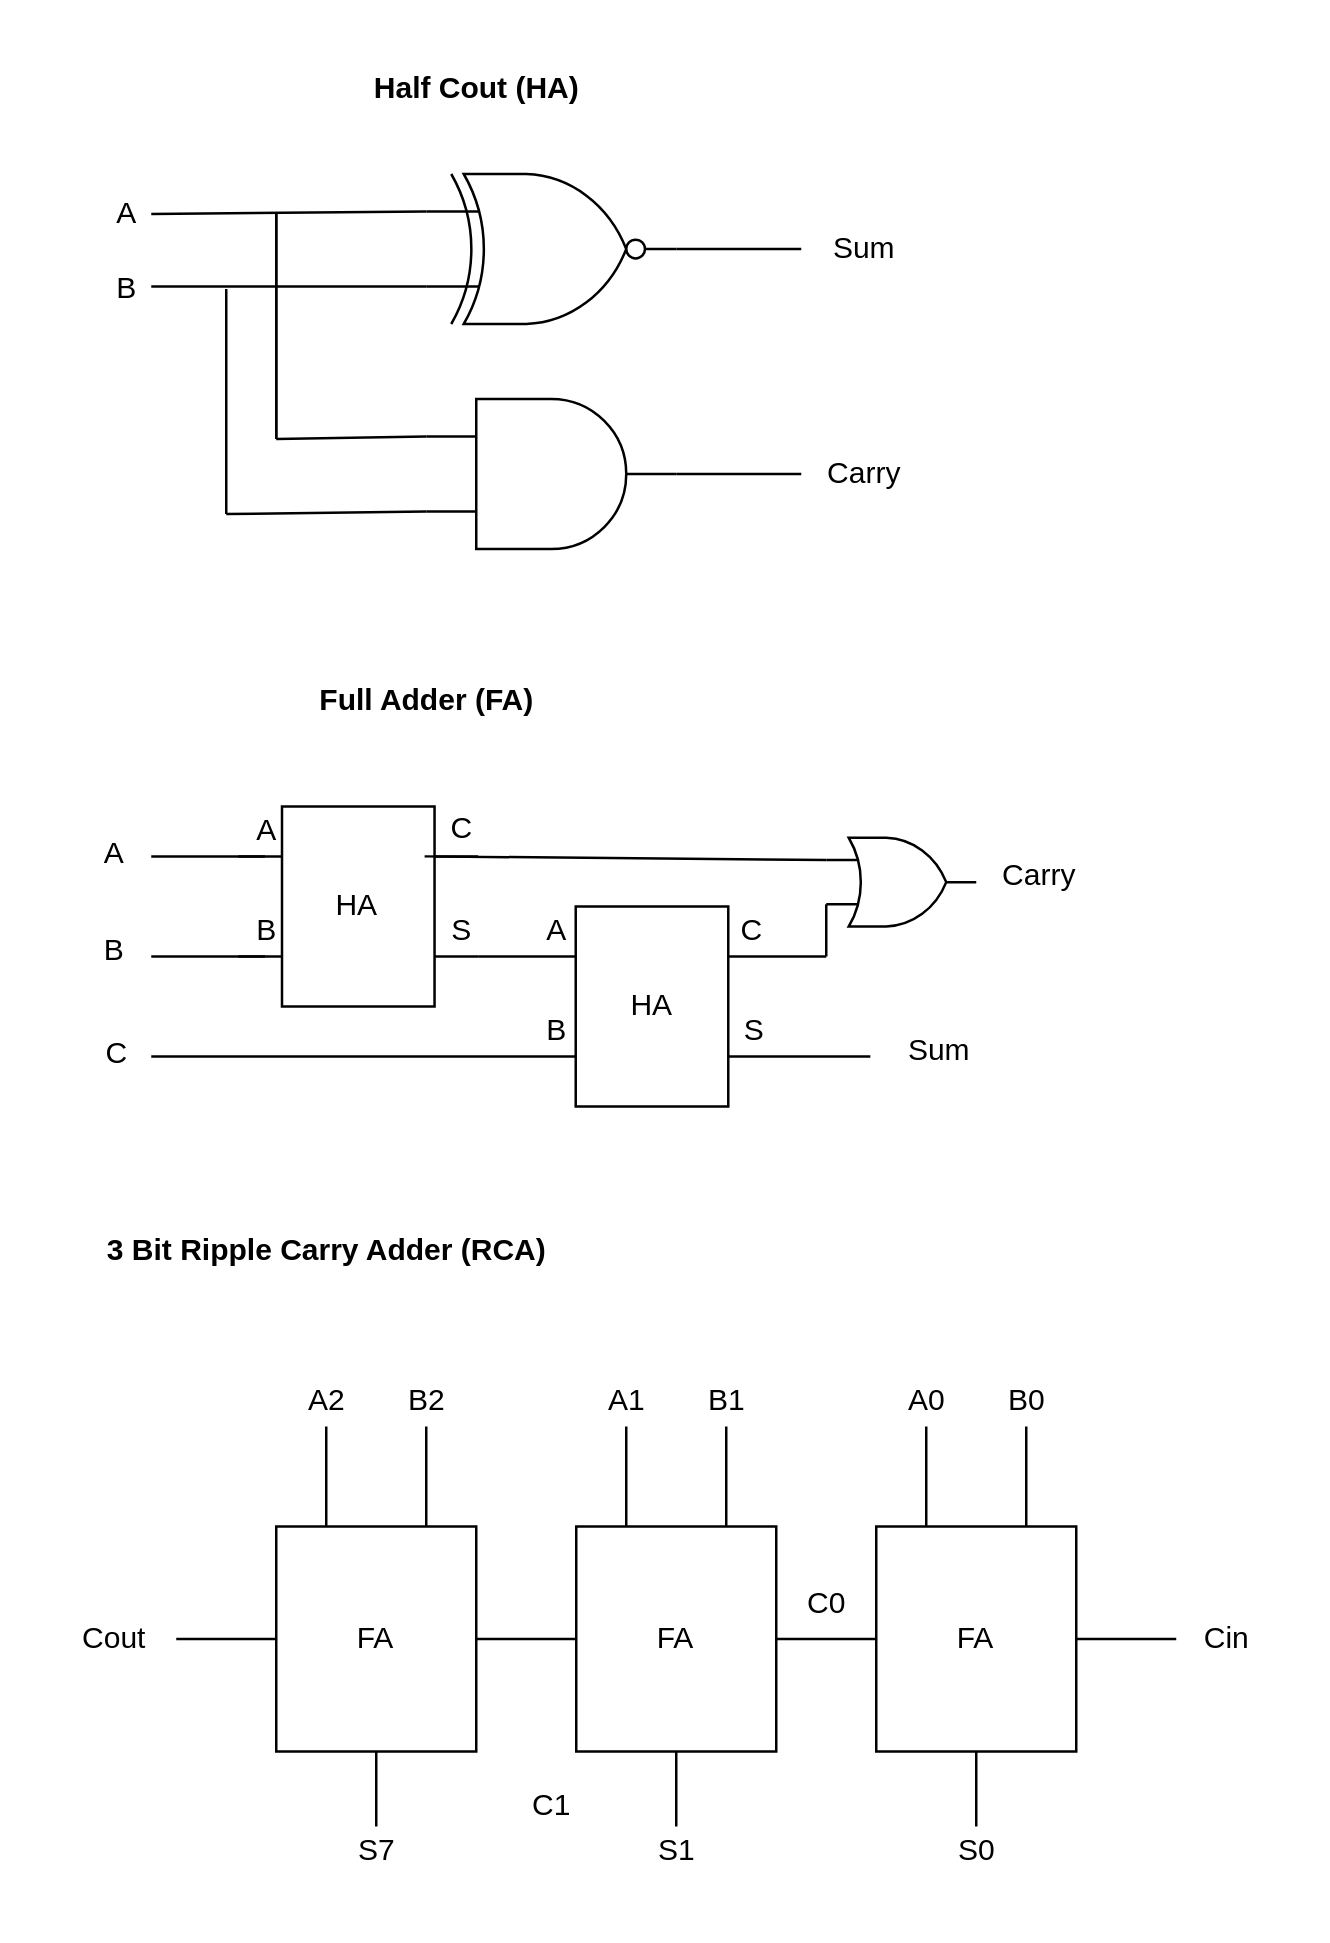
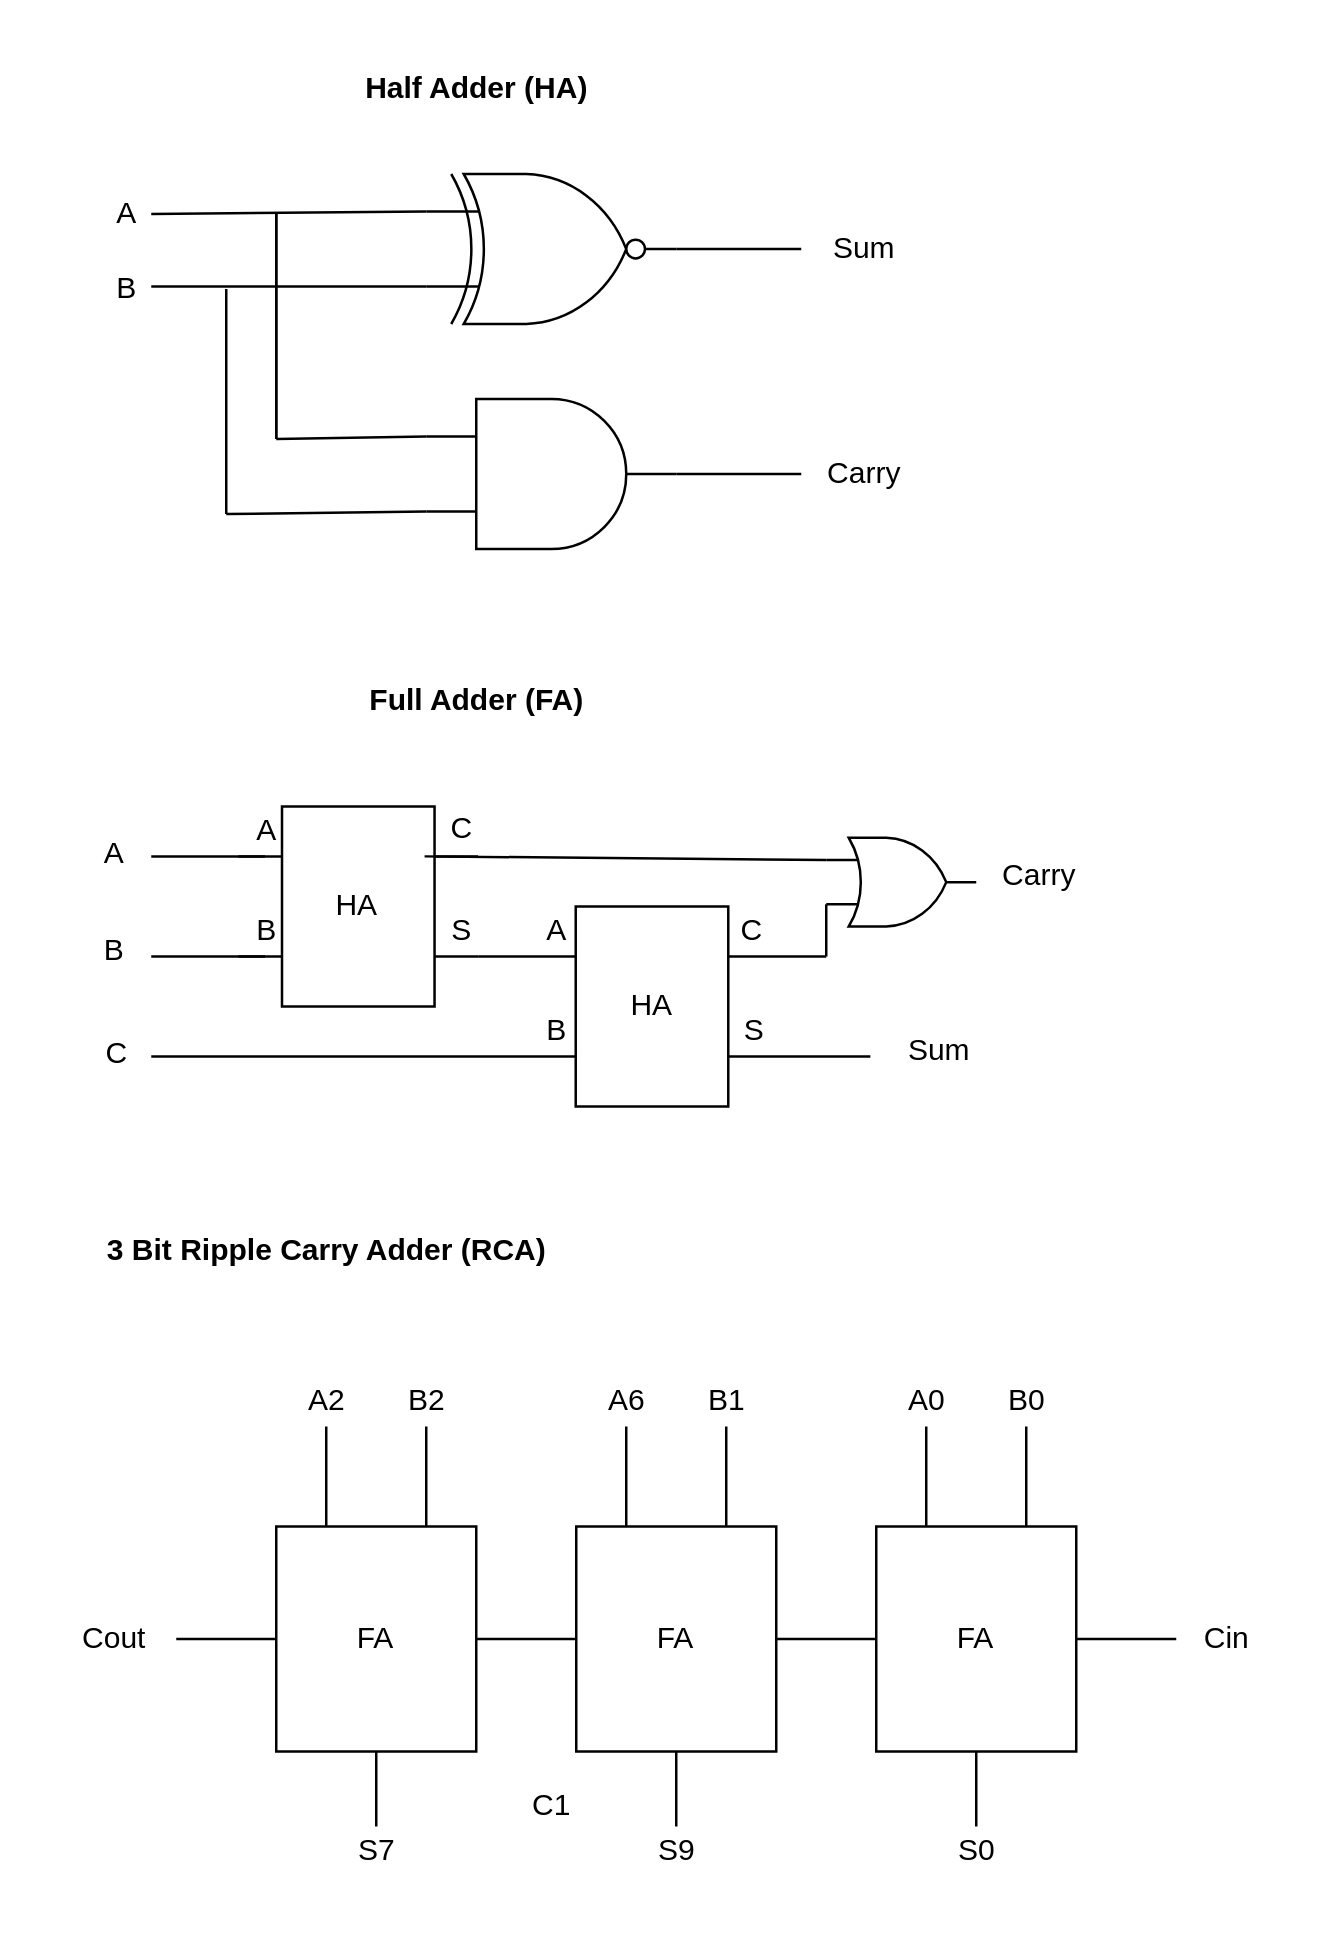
node "Half Cout (HA)": label "Half Cout (HA)" -> "Half Adder (HA)"
node "Full Adder (FA)": moved (426, 701) -> (476, 701)
node "A1": label "A1" -> "A6"
node "C0": removed
node "S1": label "S1" -> "S9"
